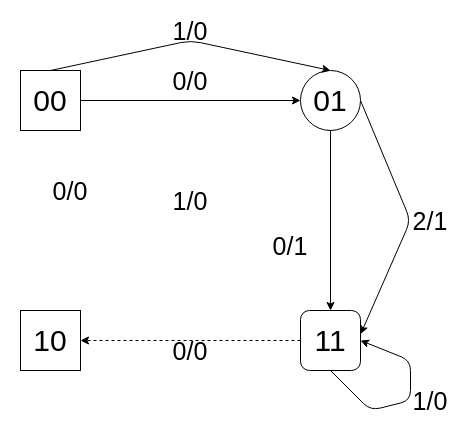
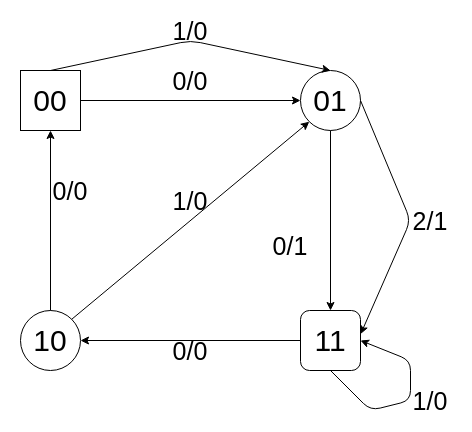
edge "10" -> "01": added
edge "10" -> "00": added
node "10": shape rectangle -> ellipse
edge "11" -> "10": style dashed -> solid
